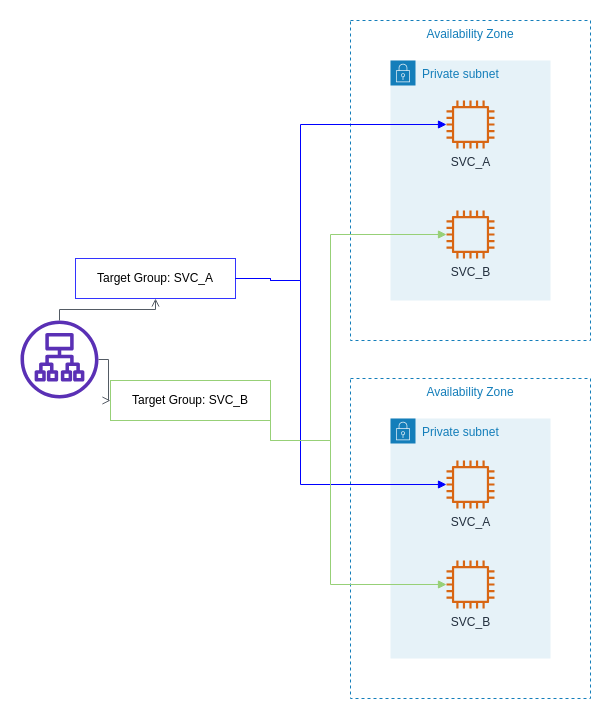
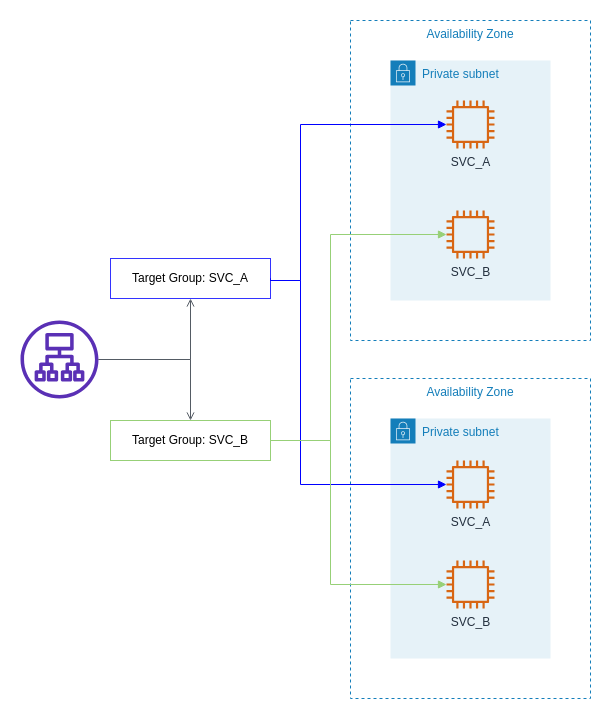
node "Target Group: SVC_A": moved (156, 279) -> (191, 279)
node "Target Group: SVC_B": moved (191, 401) -> (191, 441)
